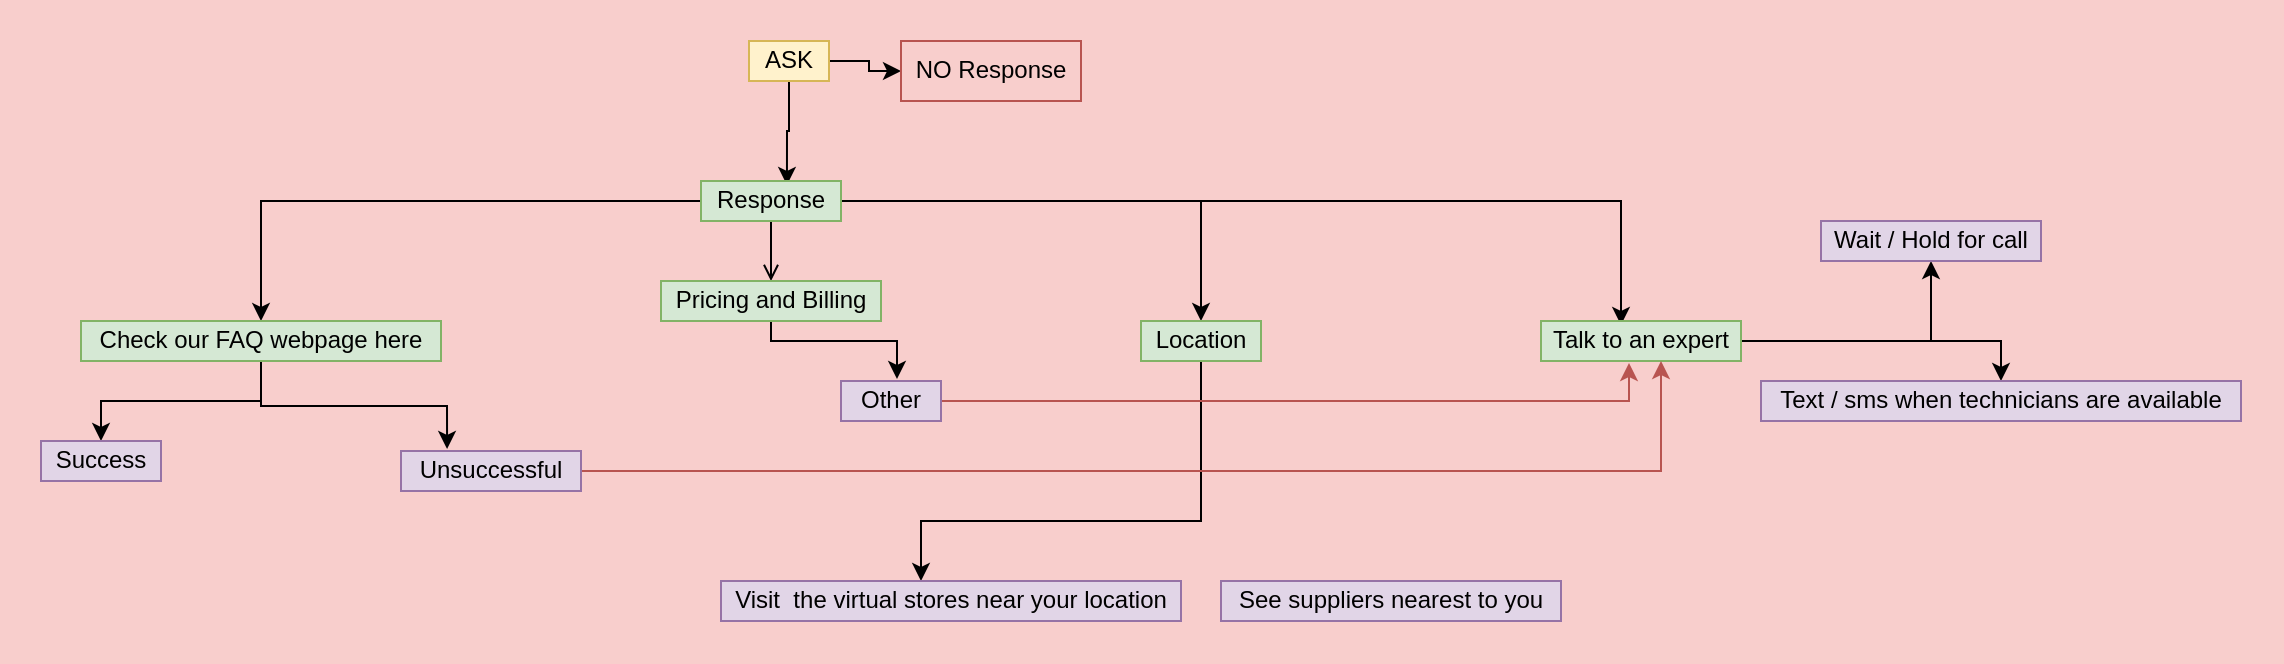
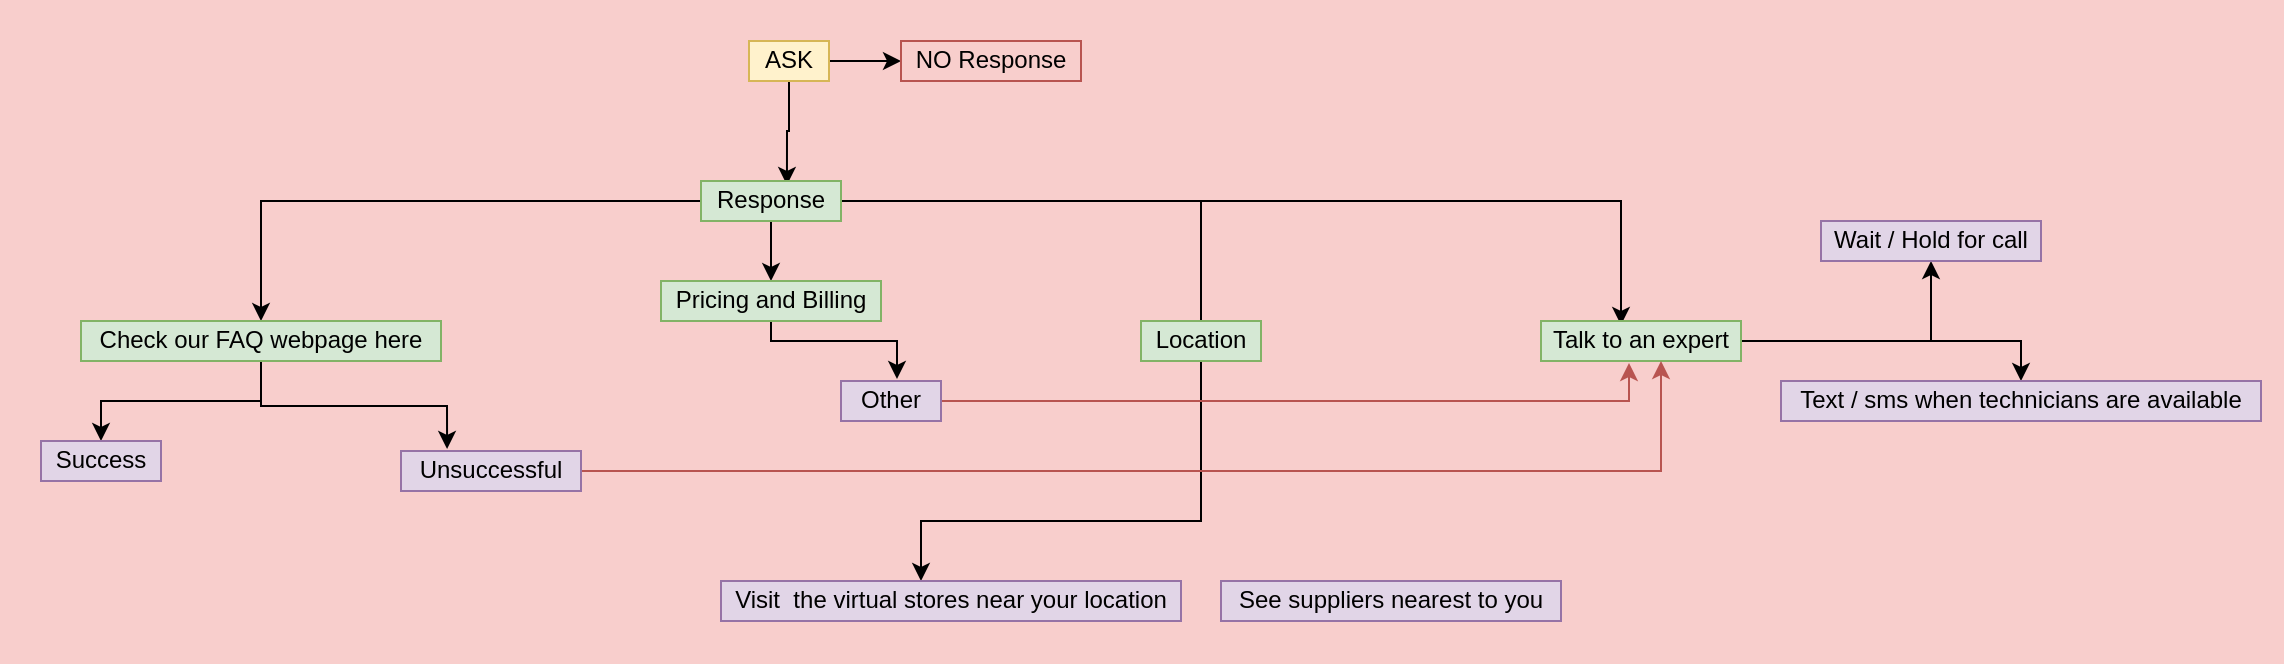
node "NO Response": size 180x60 -> 180x40
edge "Response" -> "Pricing and Billing": arrowhead open -> classic
edge "Response" -> "Location": arrowhead classic -> none
node "Text / sms when technicians are available": moved (2001, 401) -> (2021, 401)
